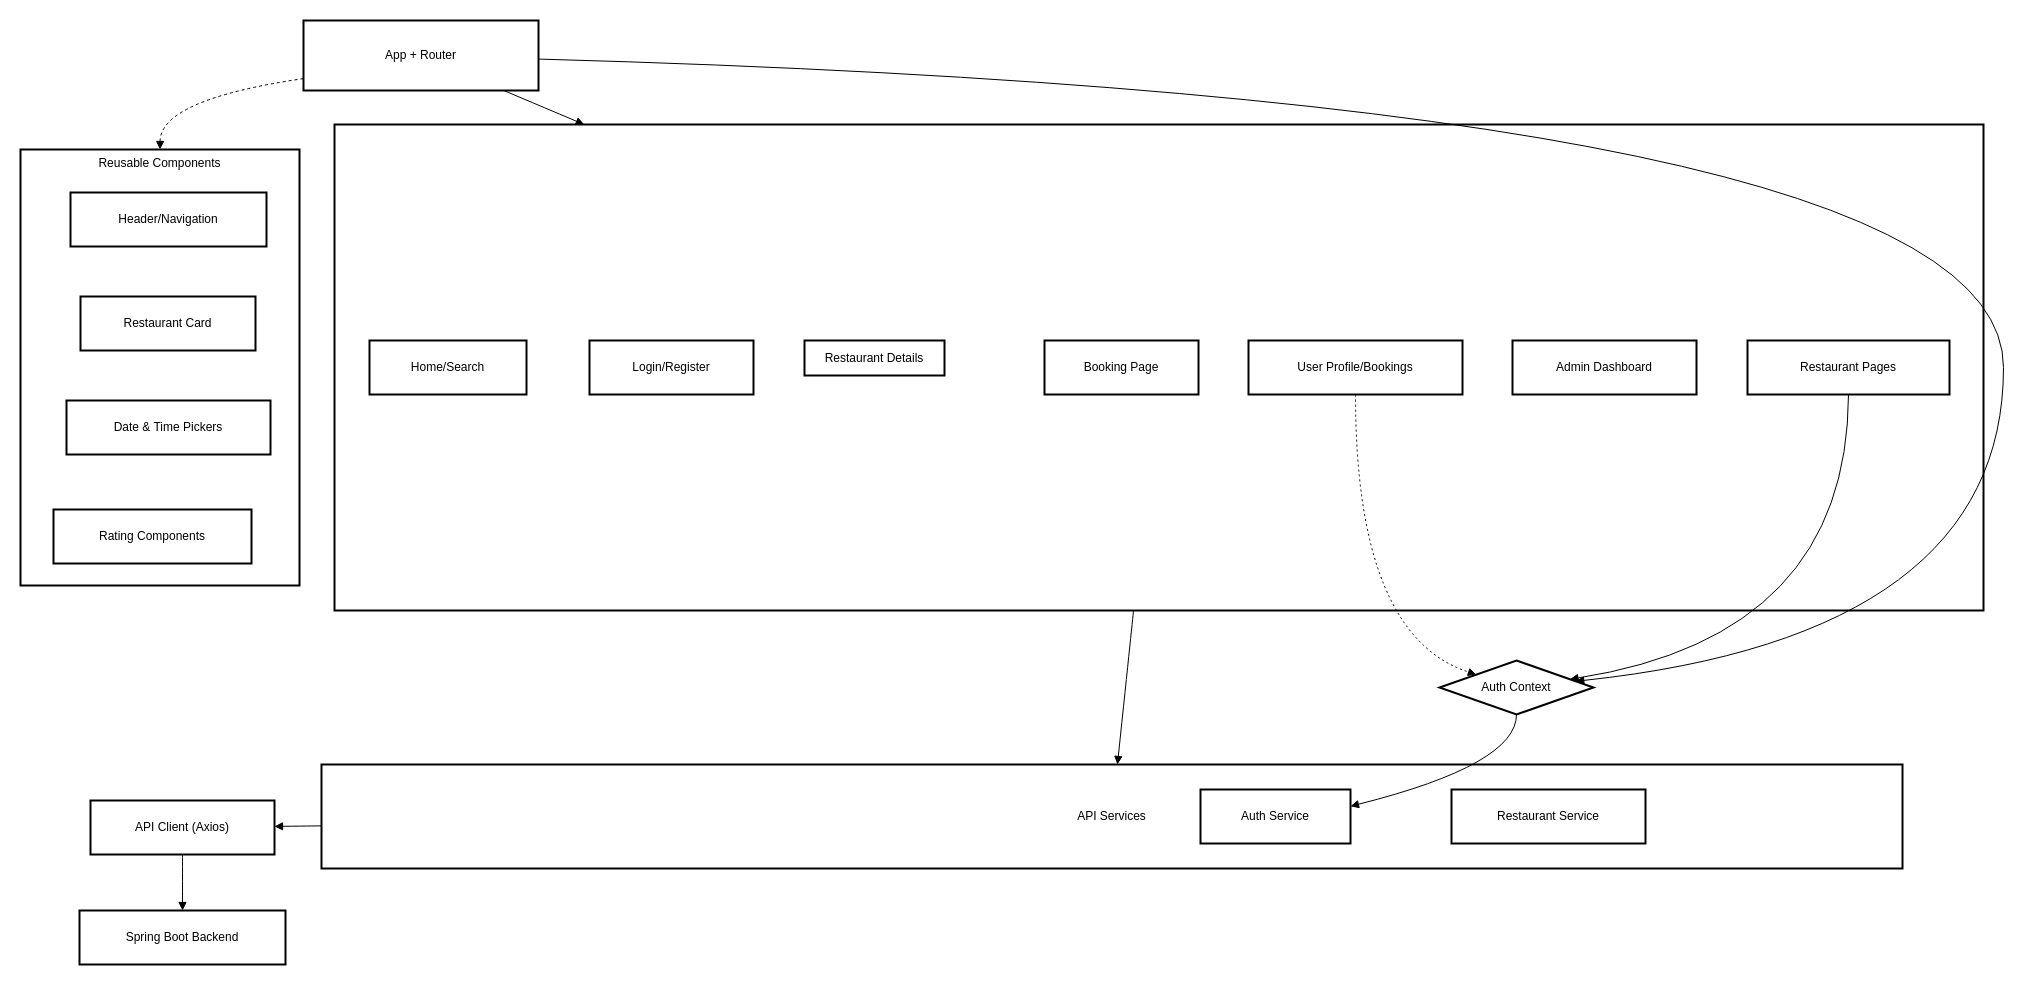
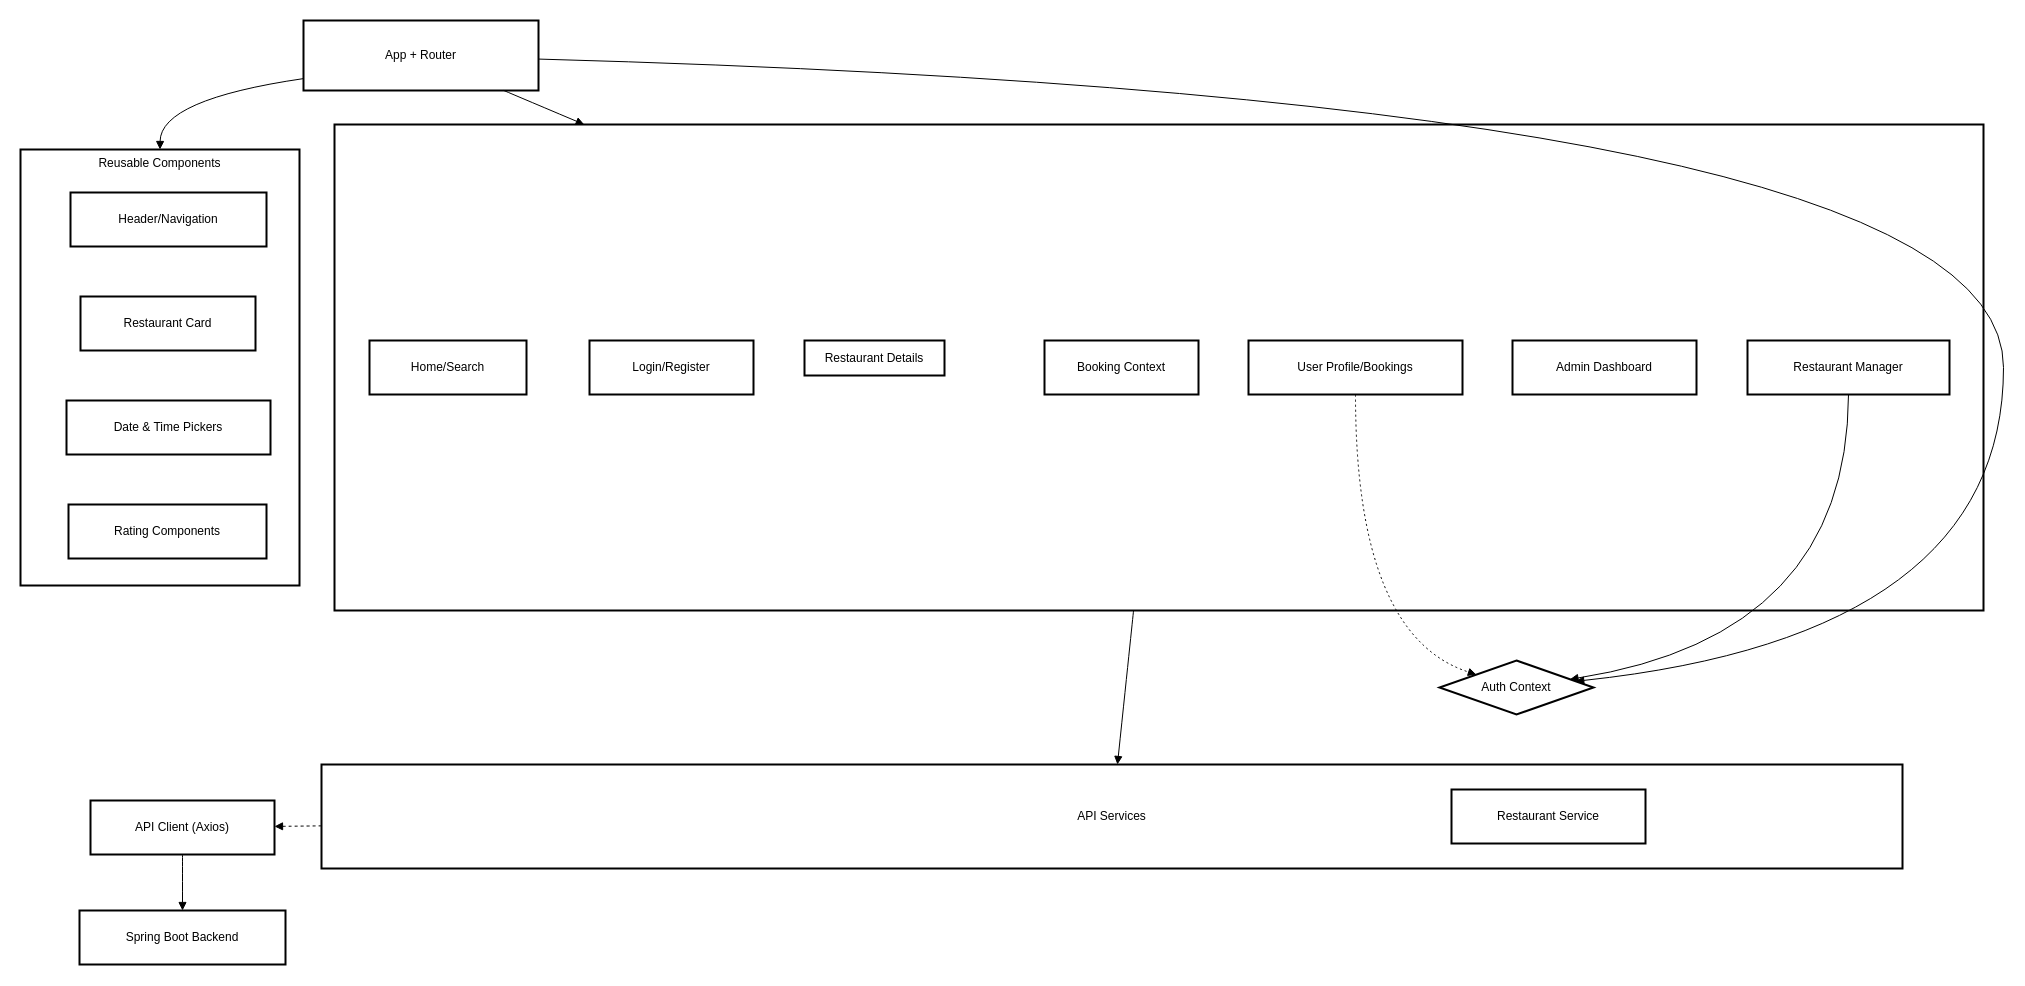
edge "App + Router" -> "Reusable Components": style dashed -> solid
node "Booking Page": label "Booking Page" -> "Booking Context"
node "Restaurant Pages": label "Restaurant Pages" -> "Restaurant Manager"
node "Rating Components": moved (153, 537) -> (168, 532)
edge "Auth Context" -> "Auth Service": removed
node "Auth Service": removed
edge "API Services" -> "API Client (Axios)": style solid -> dashed
